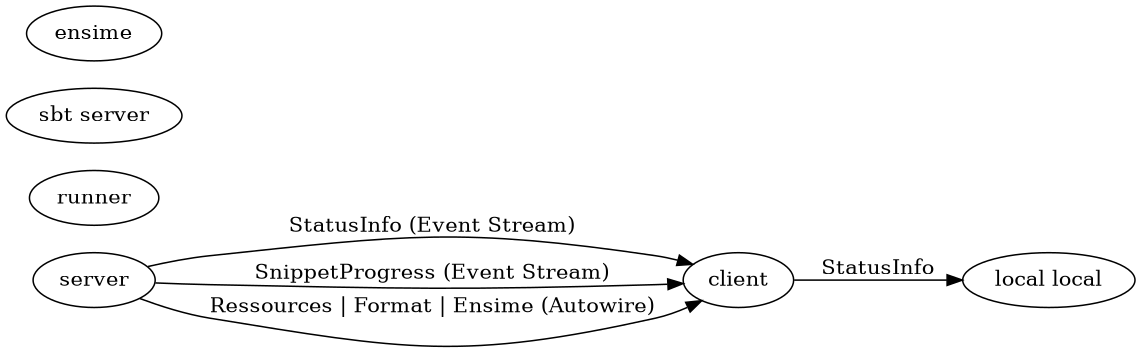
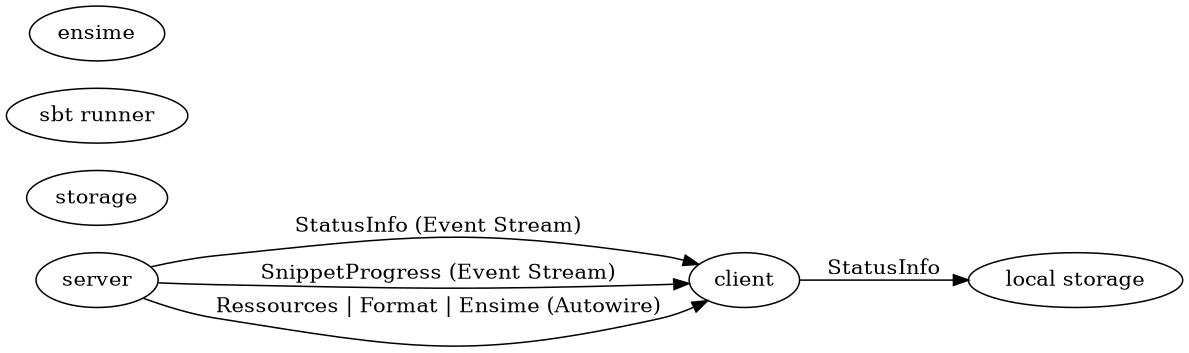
node "sbt server": label "sbt server" -> "sbt runner"
node "runner": label "runner" -> "storage"
node "local local": label "local local" -> "local storage"
